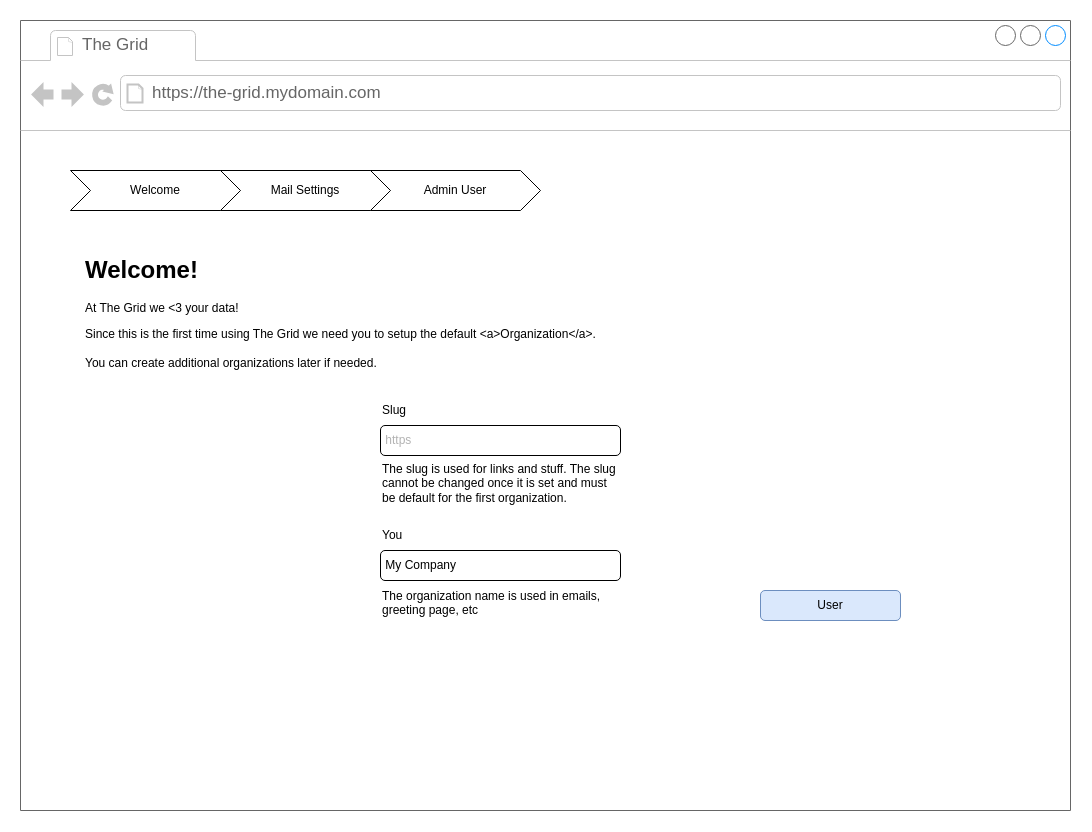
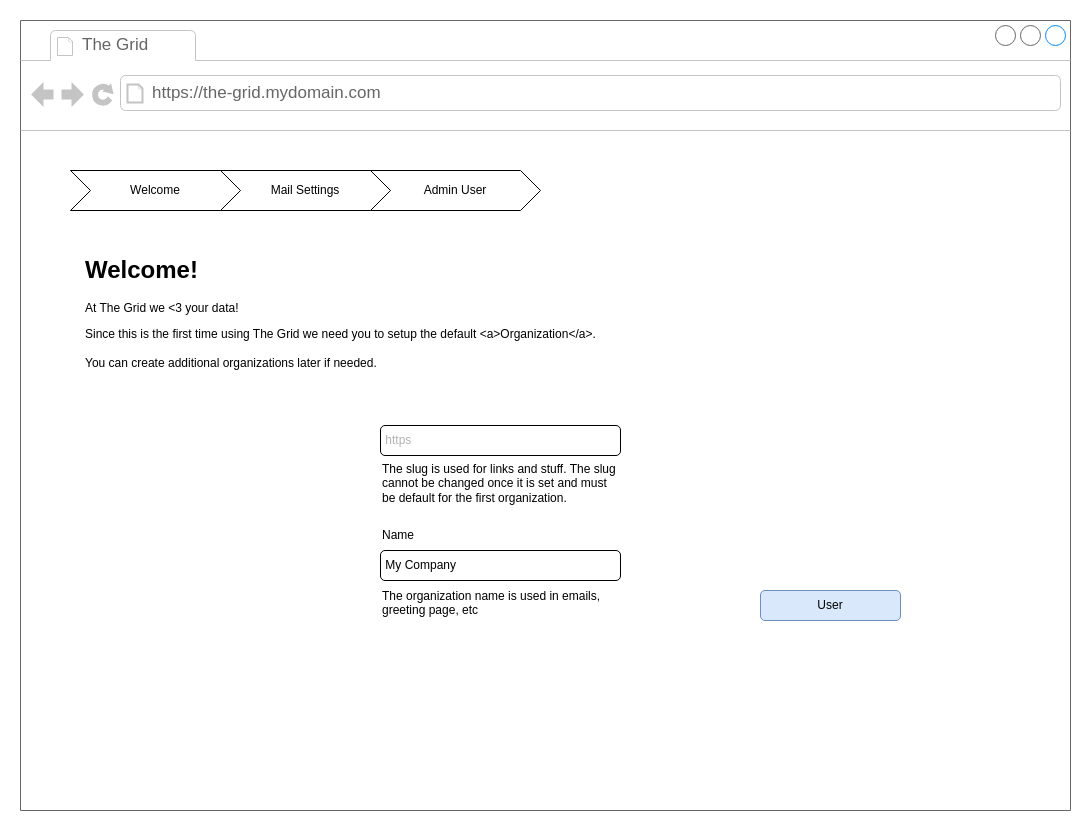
node "Slug": removed
node "You": label "You" -> "Name"
